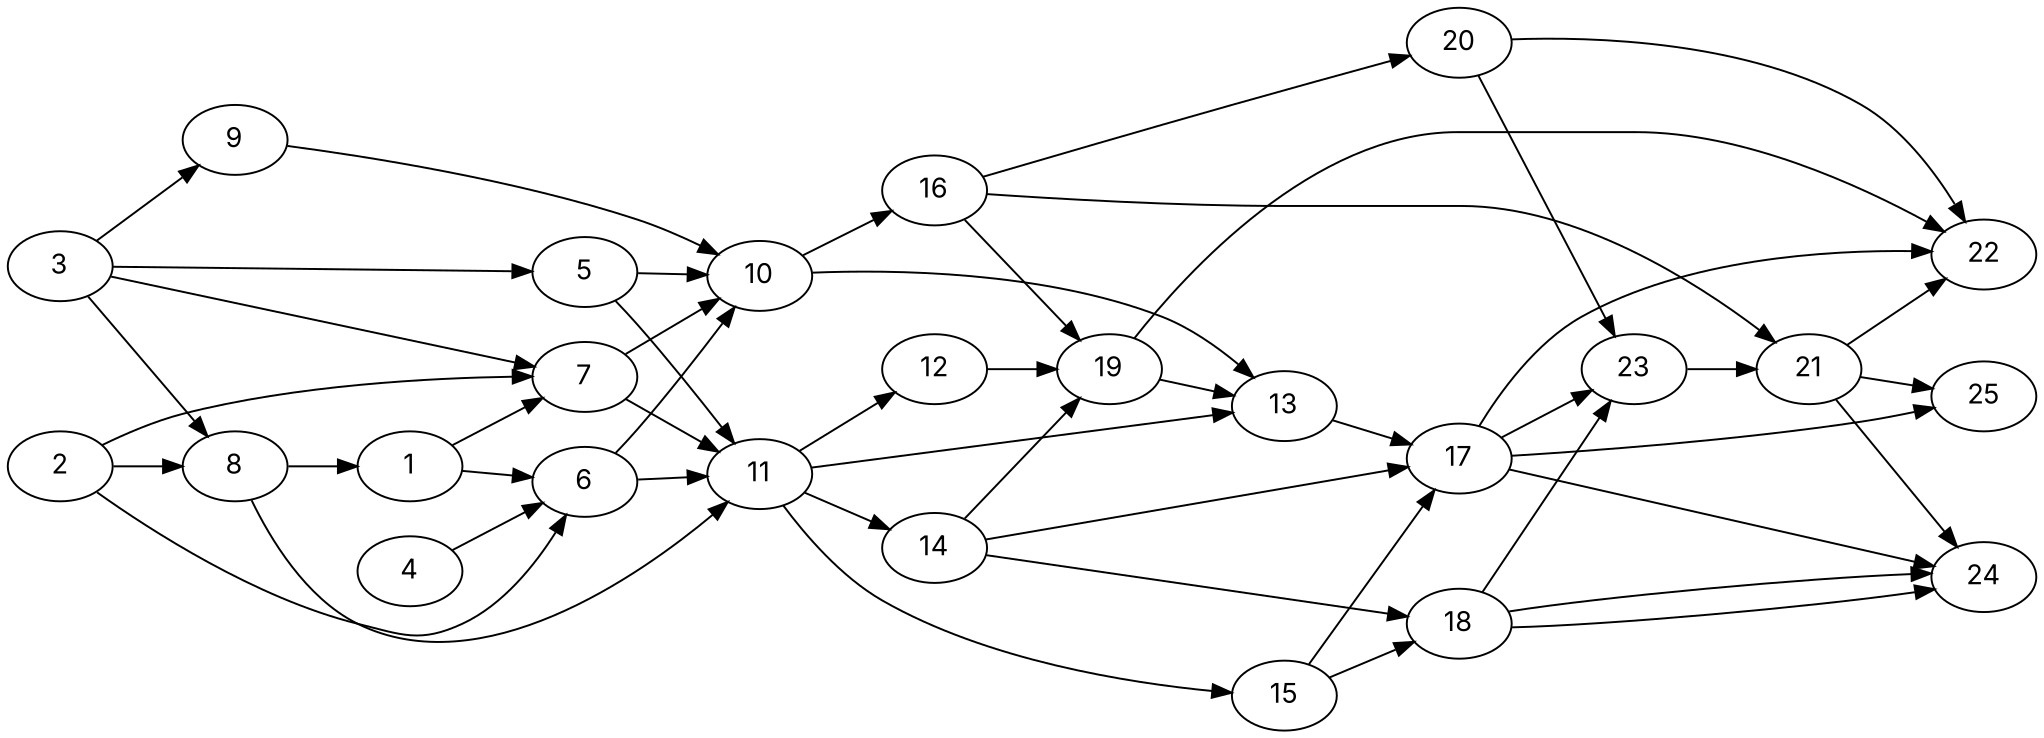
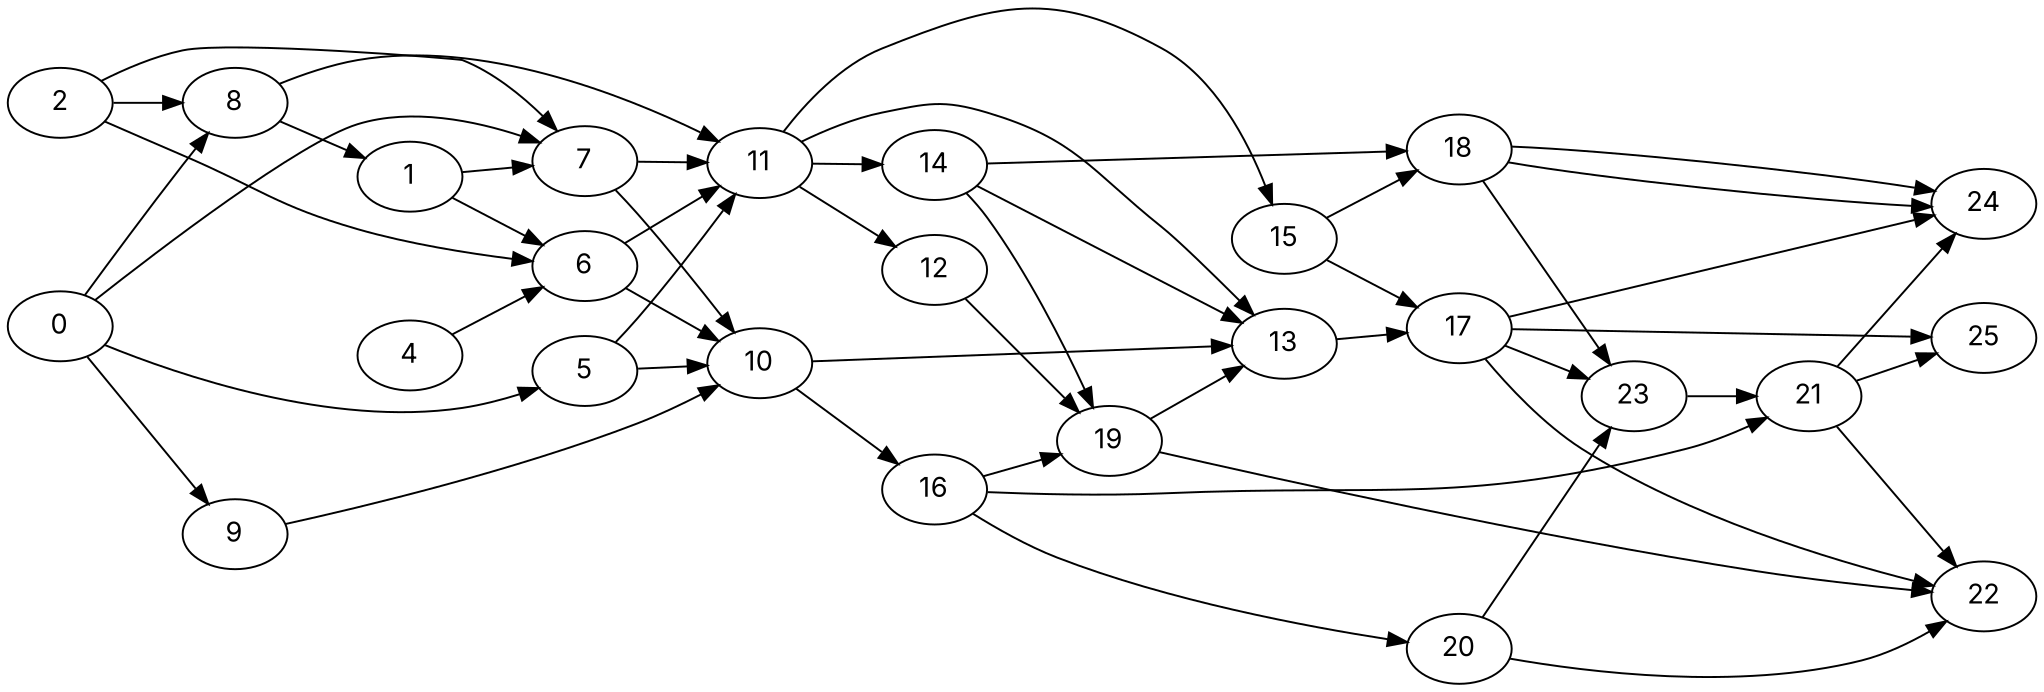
node "3": label "3" -> "0"
edge "14" -> "17": now "14" -> "13"
